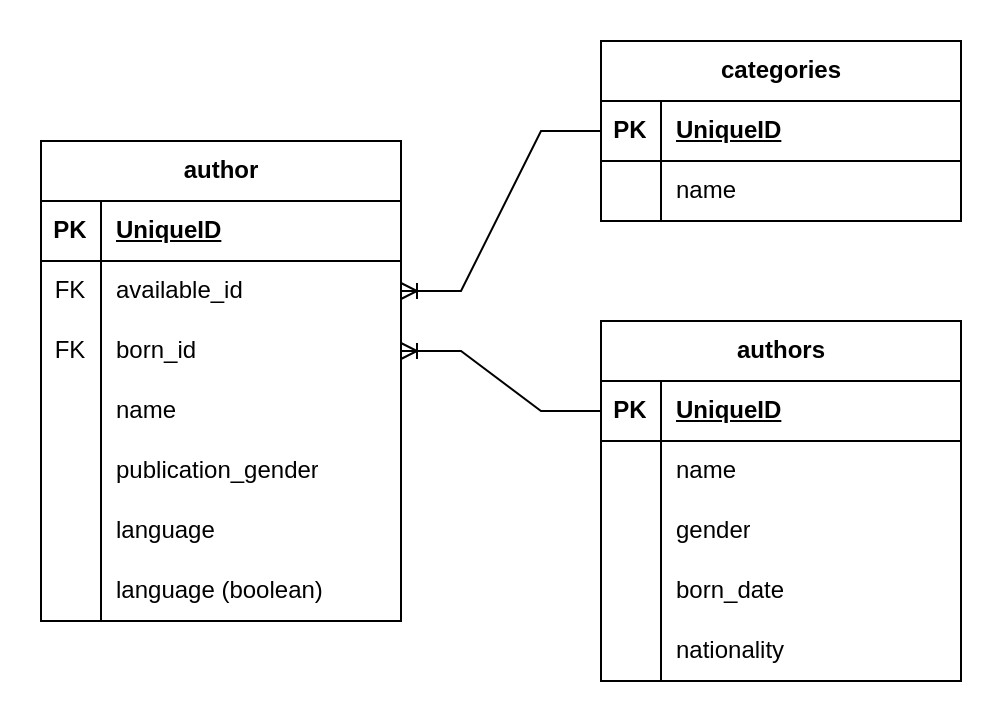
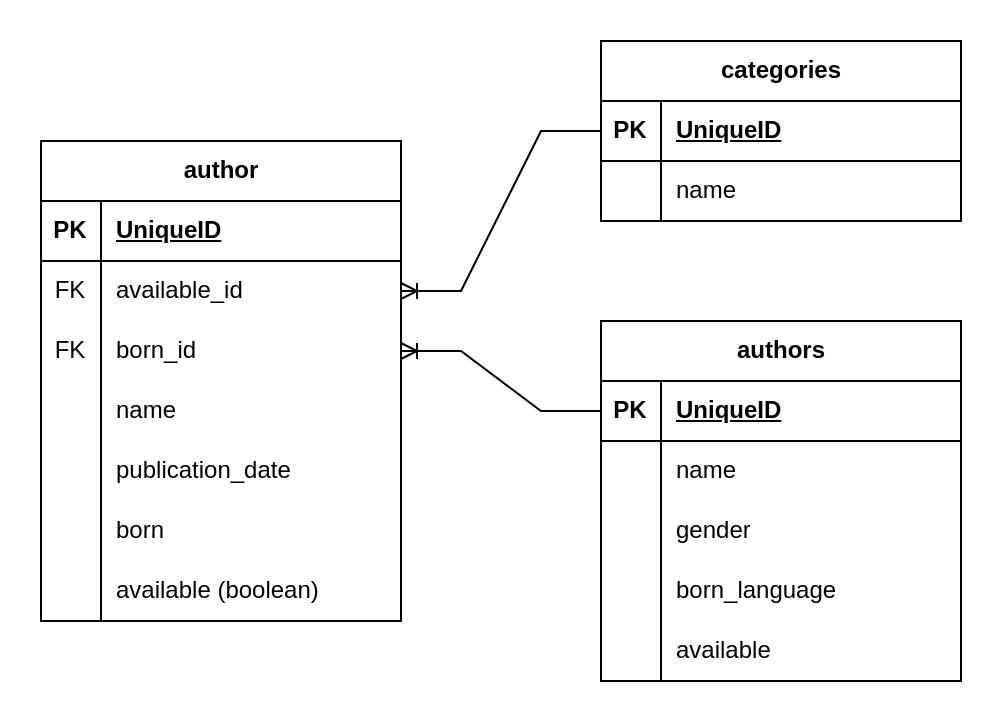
node "publication_gender": label "publication_gender" -> "publication_date"
node "language": label "language" -> "born"
node "language (boolean)": label "language (boolean)" -> "available (boolean)"
node "born_date": label "born_date" -> "born_language"
node "nationality": label "nationality" -> "available"
